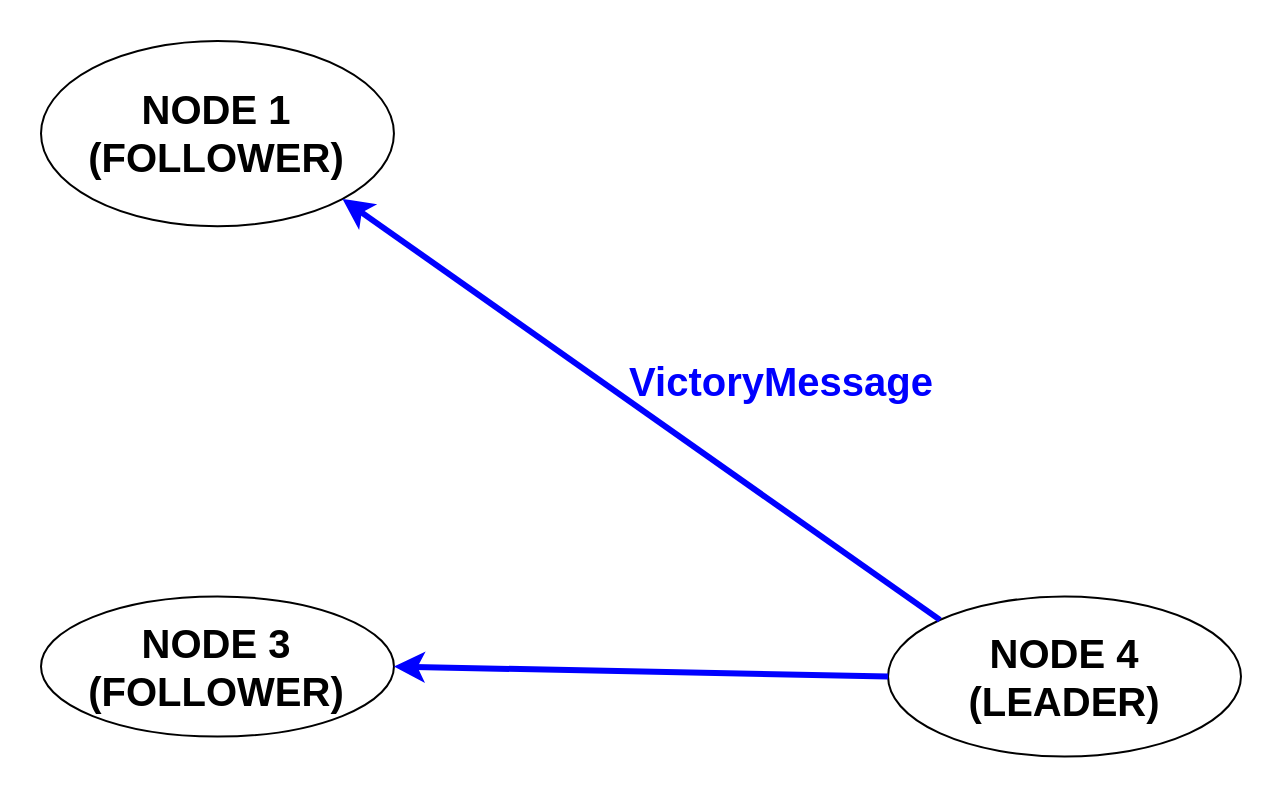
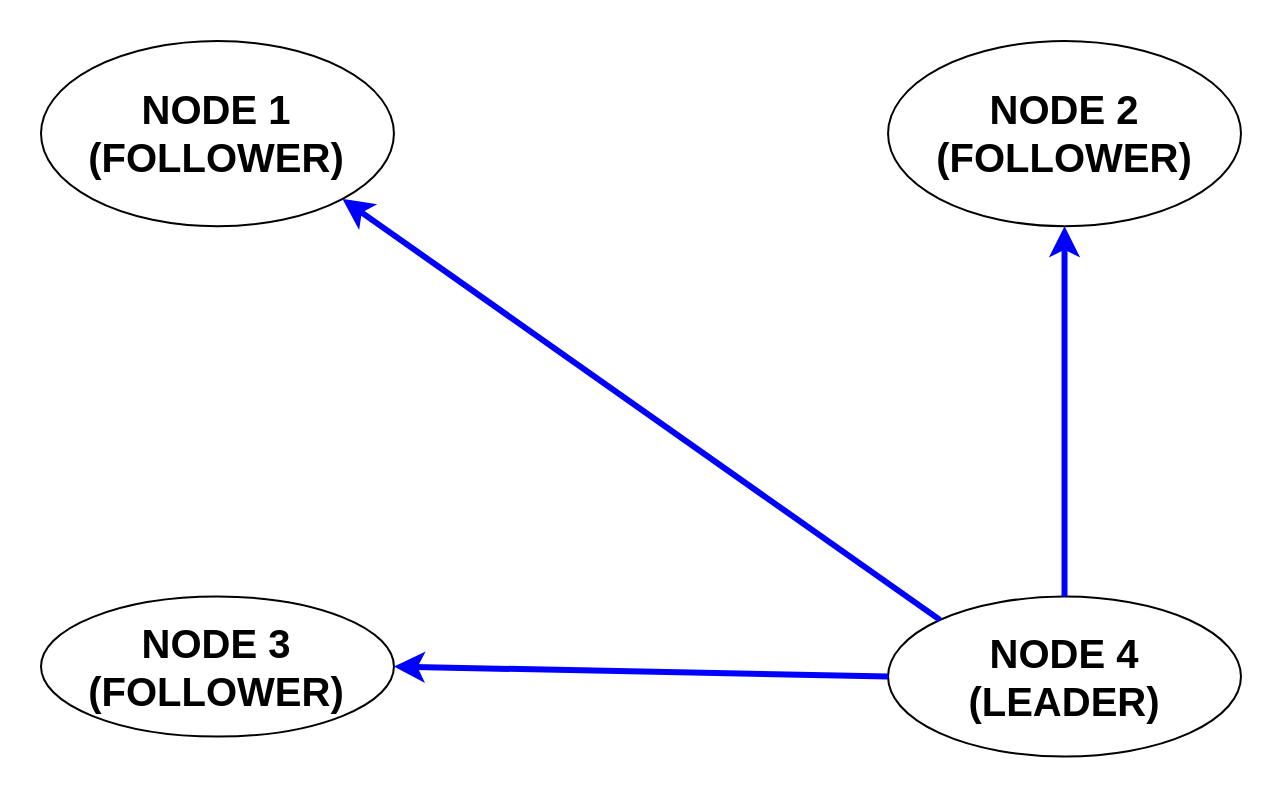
node "NODE 2 (FOLLOWER)": added
node "VictoryMessage": removed
edge "NODE 4(LEADER)" -> "NODE 2 (FOLLOWER)": added
